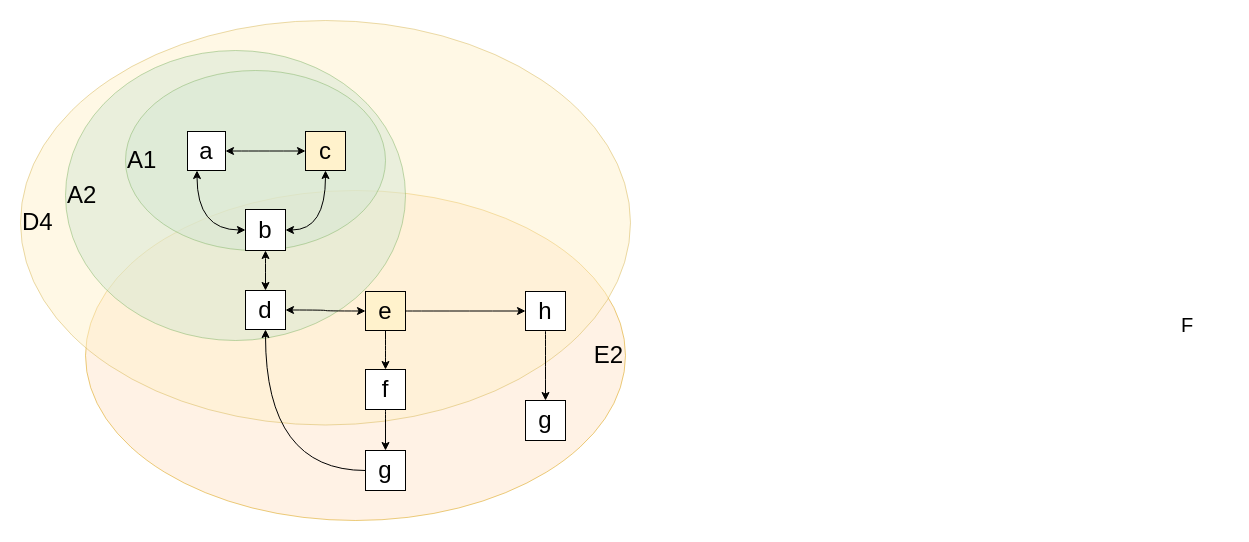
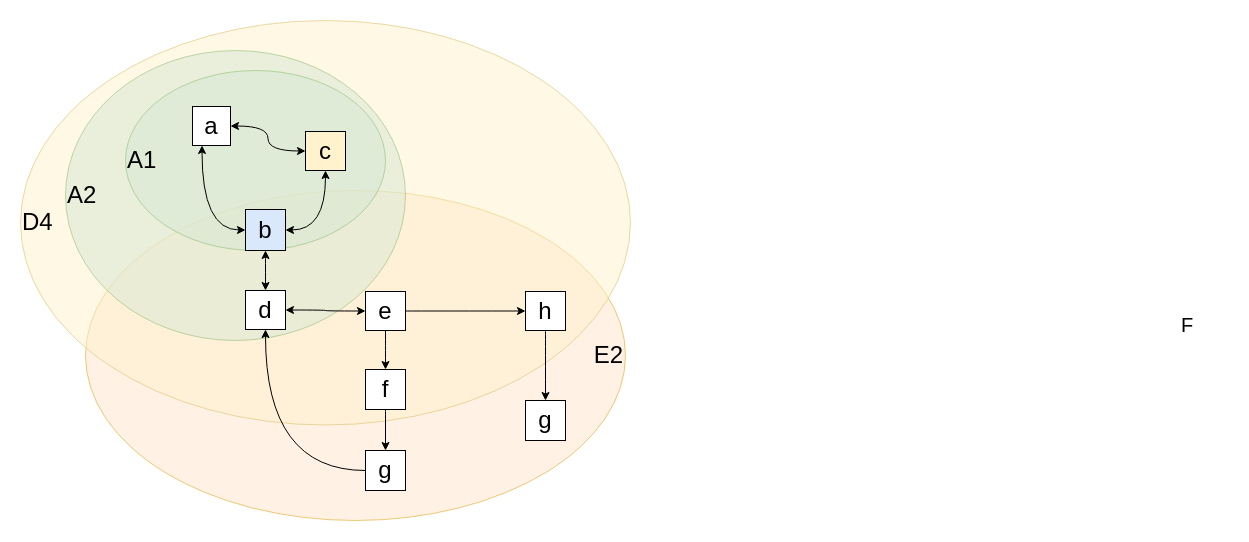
node "a": moved (207, 151) -> (212, 126)
node "b": fillcolor #ffffff -> #dae8fc
node "e": fillcolor #fff2cc -> #ffffff
